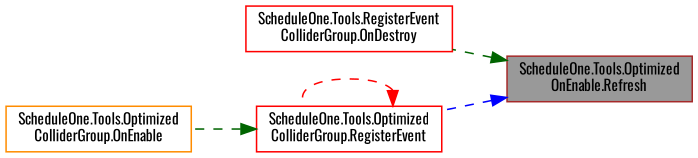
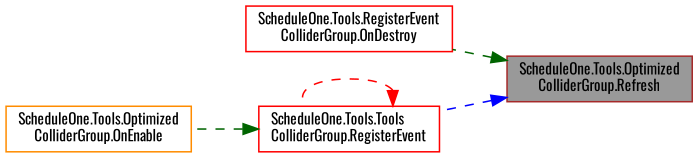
node "ScheduleOne.Tools.Optimized OnEnable.Refresh": label "ScheduleOne.Tools.Optimized OnEnable.Refresh" -> "ScheduleOne.Tools.Optimized ColliderGroup.Refresh"
node "ScheduleOne.Tools.Optimized ColliderGroup.RegisterEvent": label "ScheduleOne.Tools.Optimized ColliderGroup.RegisterEvent" -> "ScheduleOne.Tools.Tools ColliderGroup.RegisterEvent"
